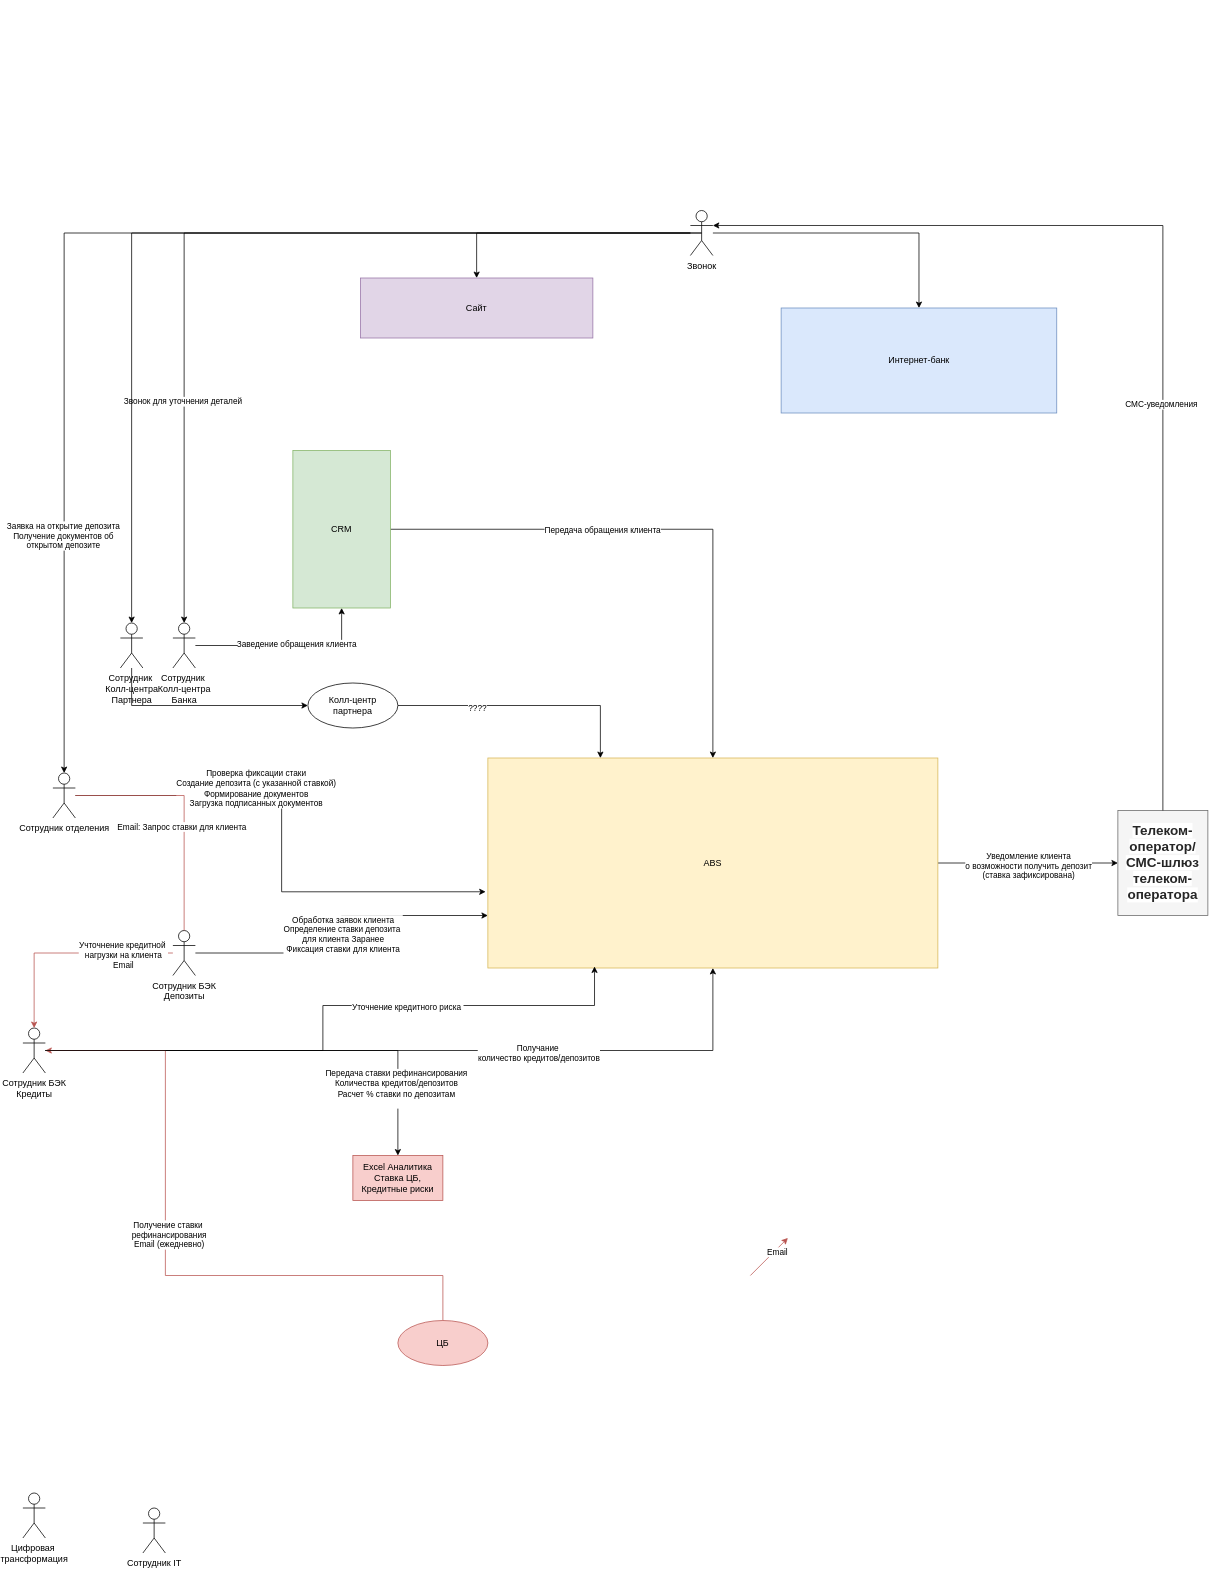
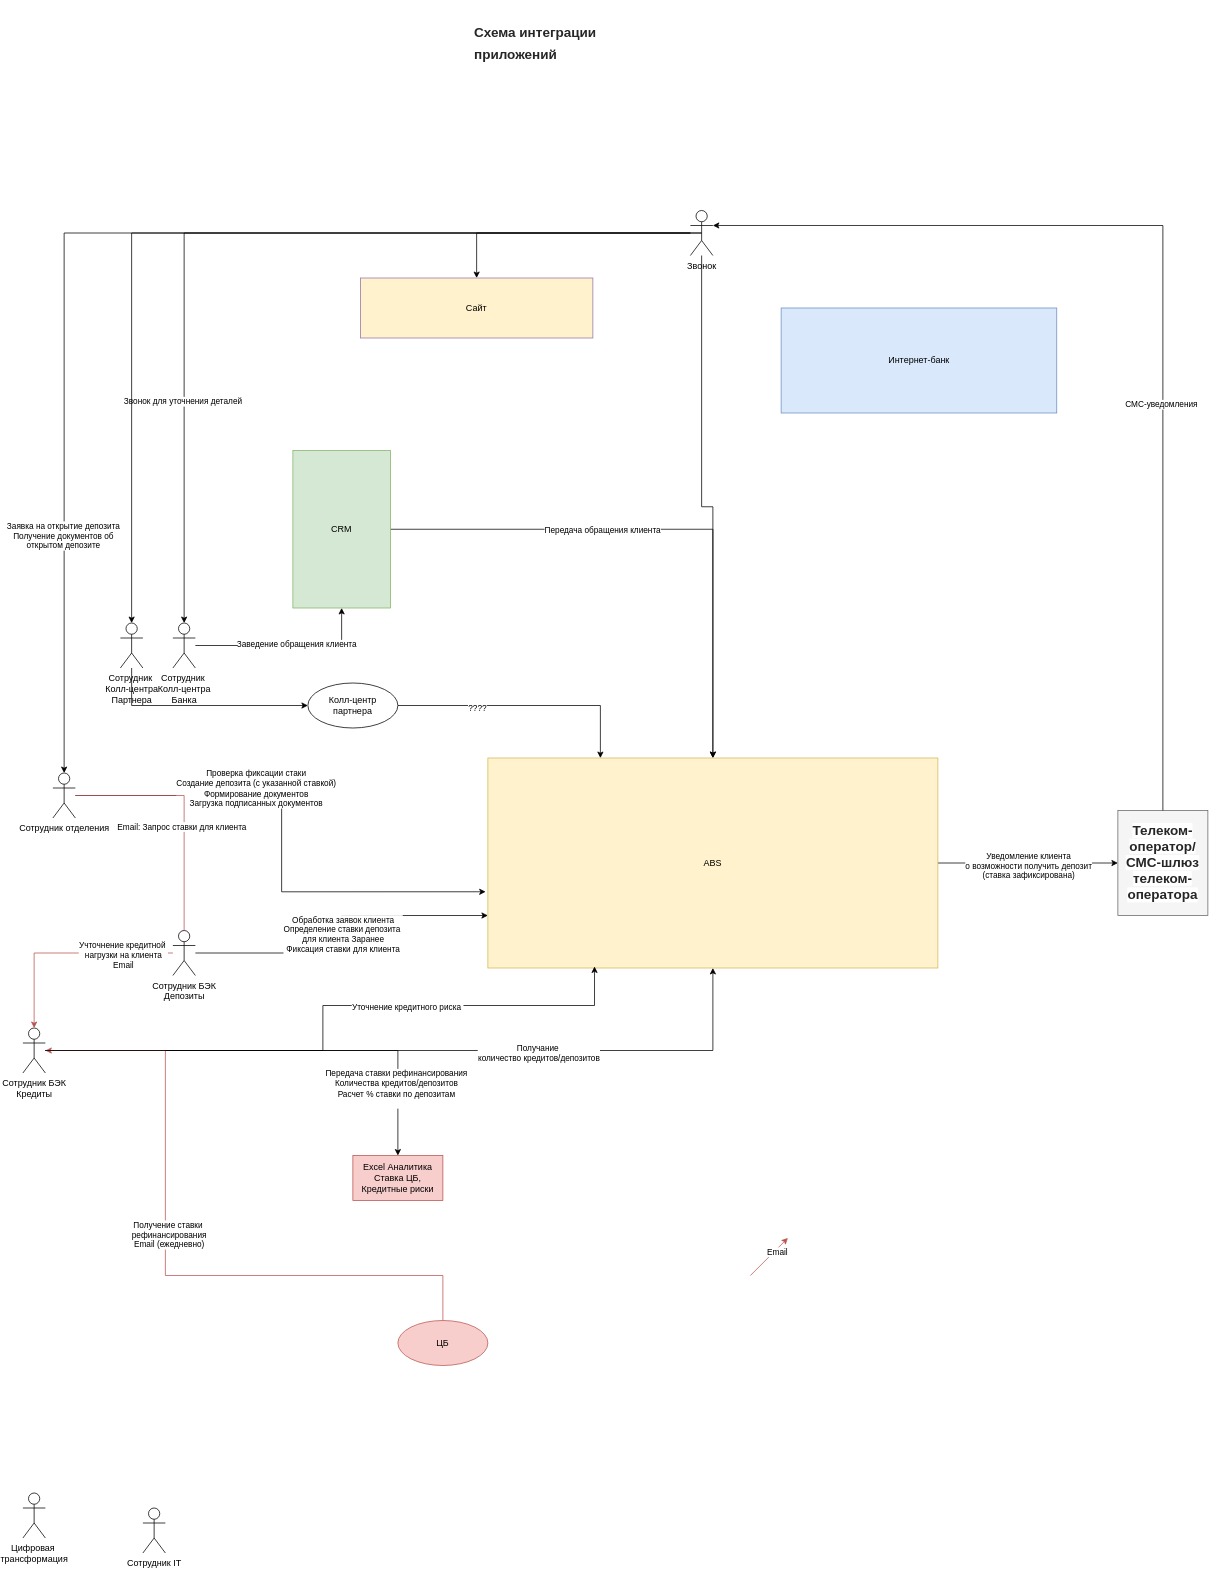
node "Схема интеграции приложений": added
edge "Звонок" -> "Интернет-банк": now "Звонок" -> "ABS"
node "Сайт": fillcolor #e1d5e7 -> #fff2cc
